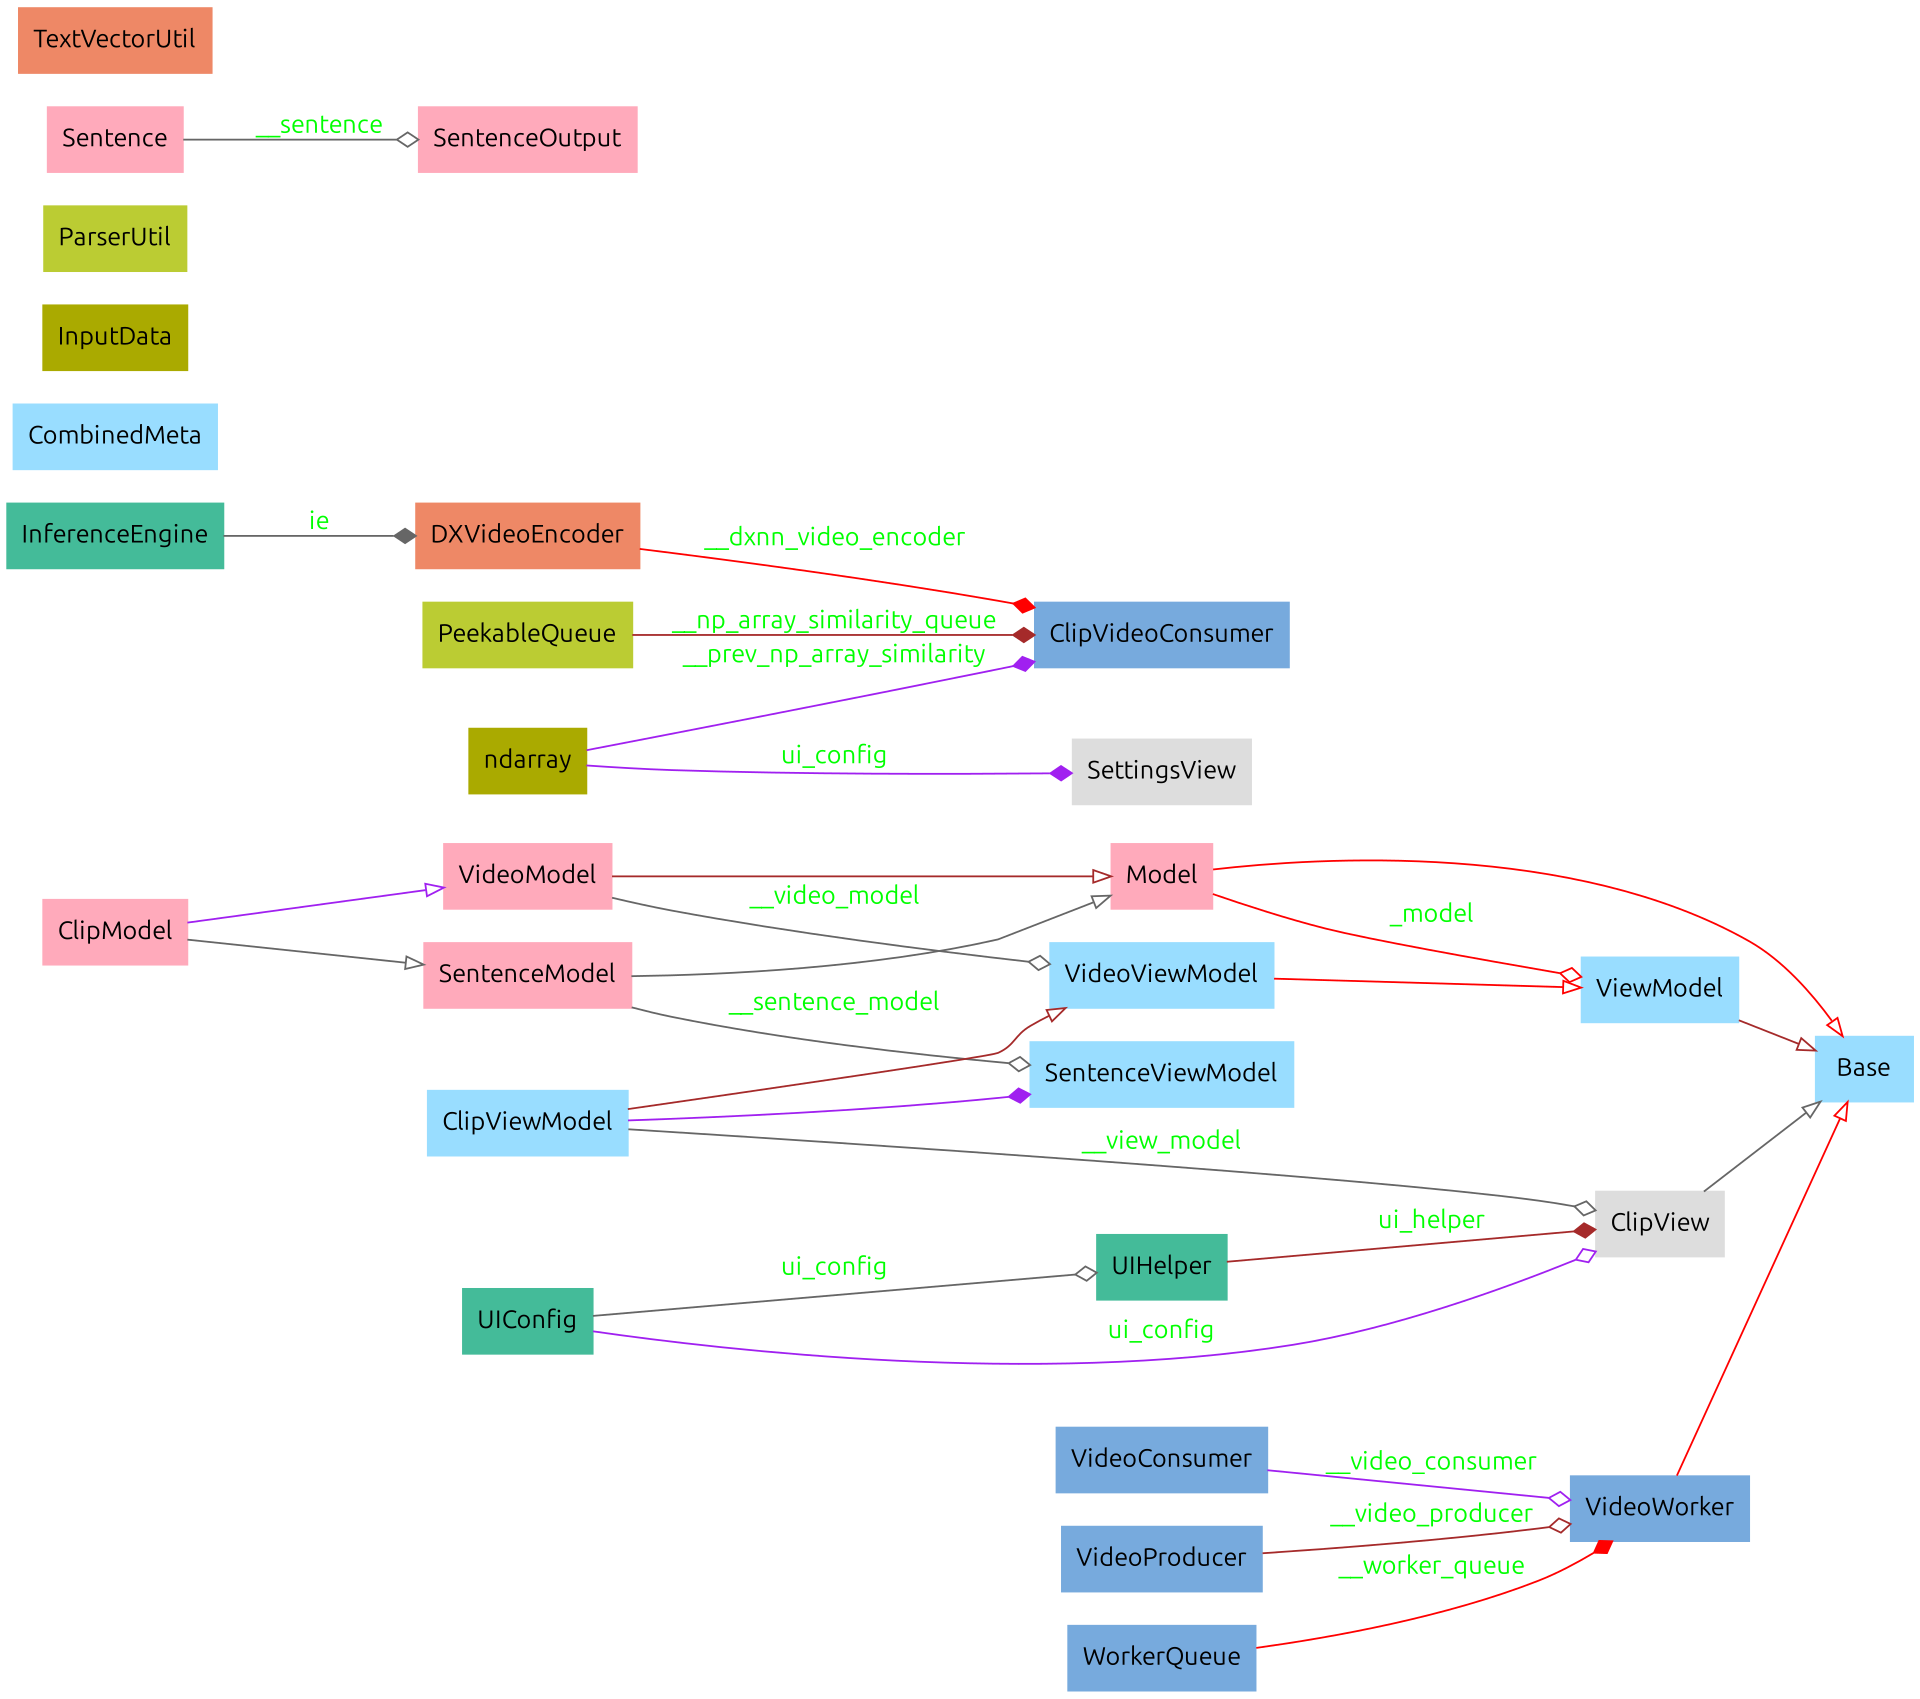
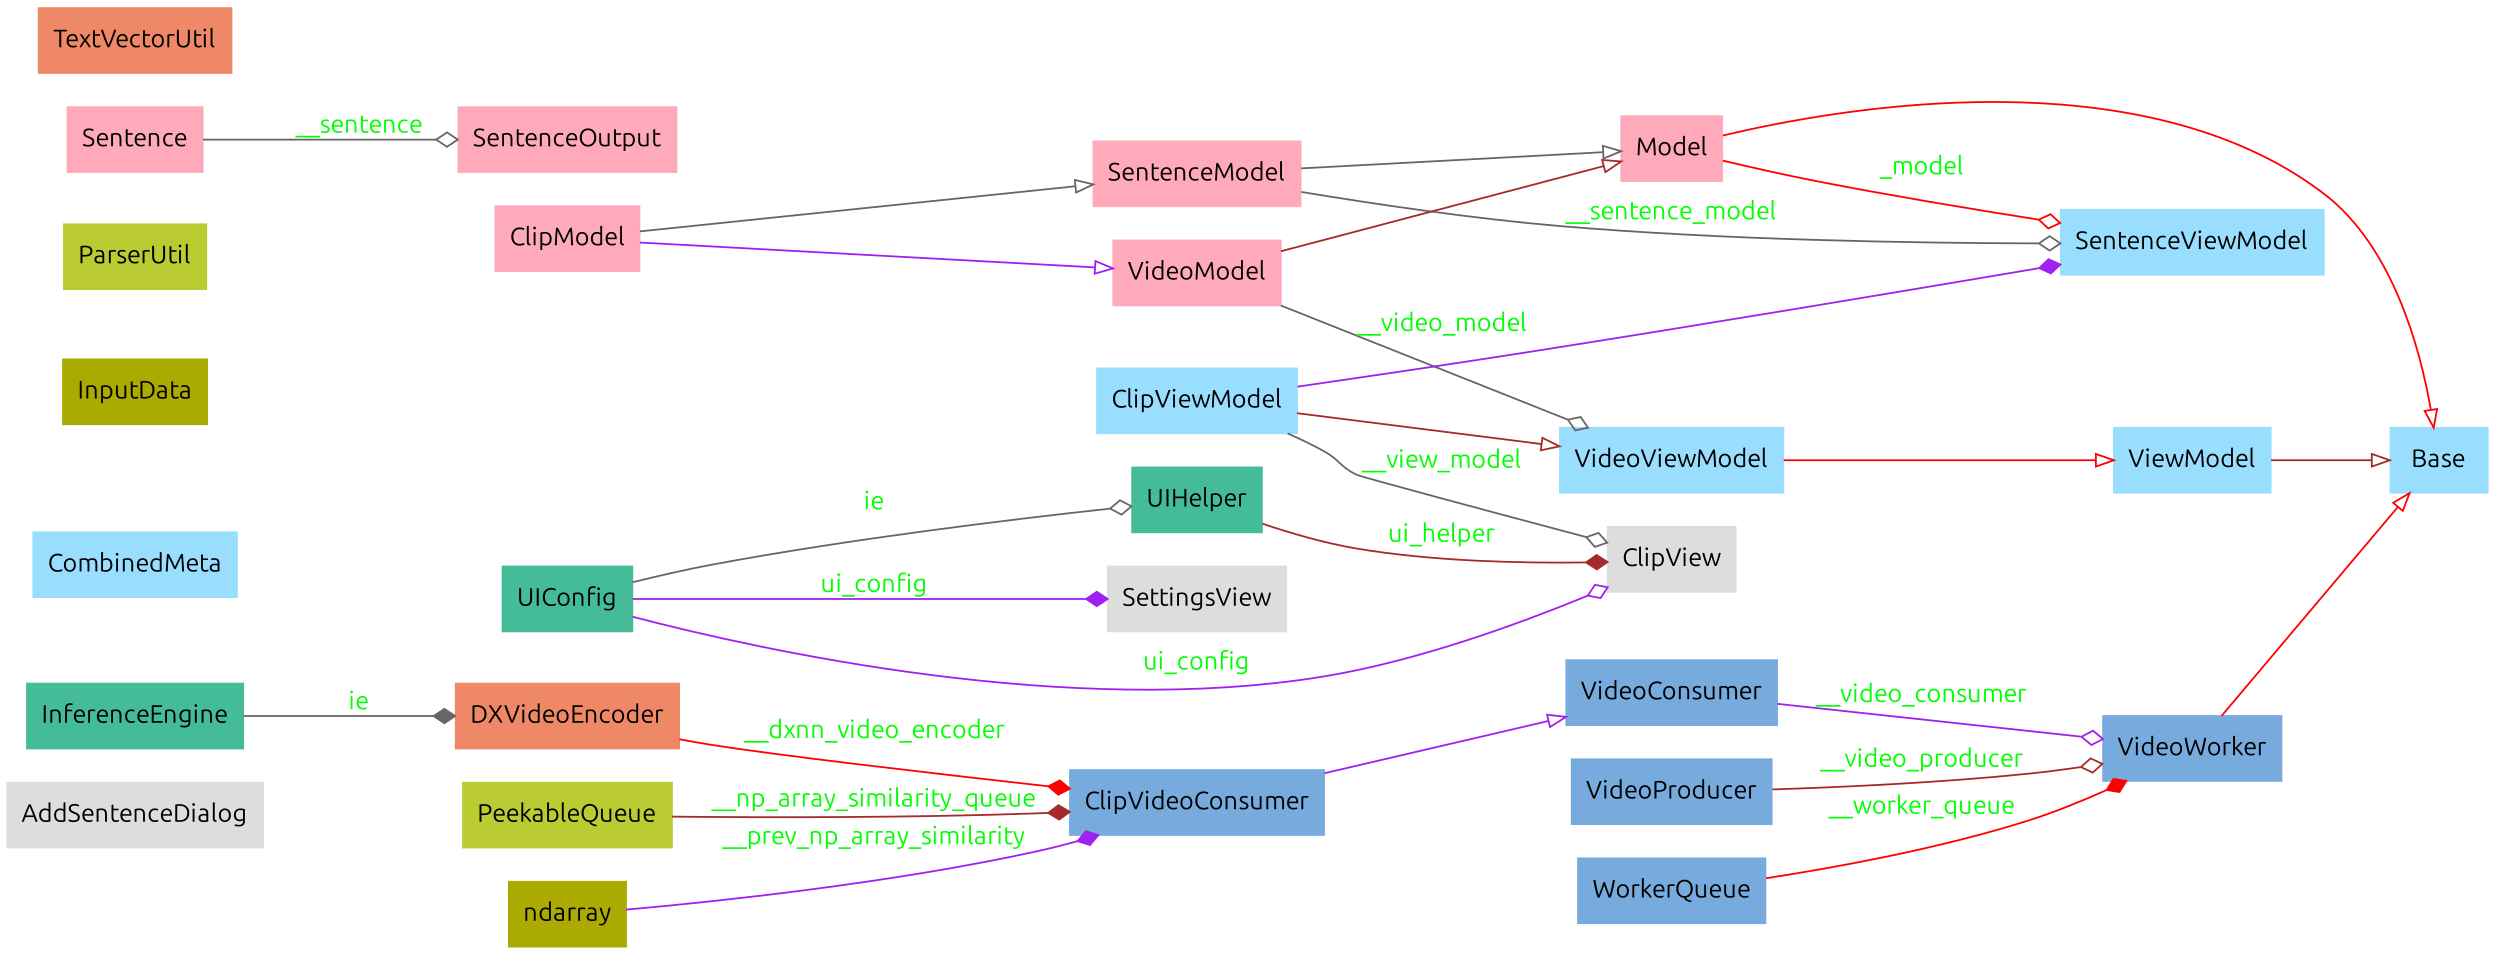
edge "ClipVideoConsumer" -> "VideoConsumer": added
edge "ndarray" -> "SettingsView": now "UIConfig" -> "SettingsView"
node "AddSentenceDialog": added
edge "Model" -> "ViewModel": now "Model" -> "SentenceViewModel"
edge "ClipView" -> "Base": removed
edge "UIConfig" -> "UIHelper": label "ui_config" -> "ie"
